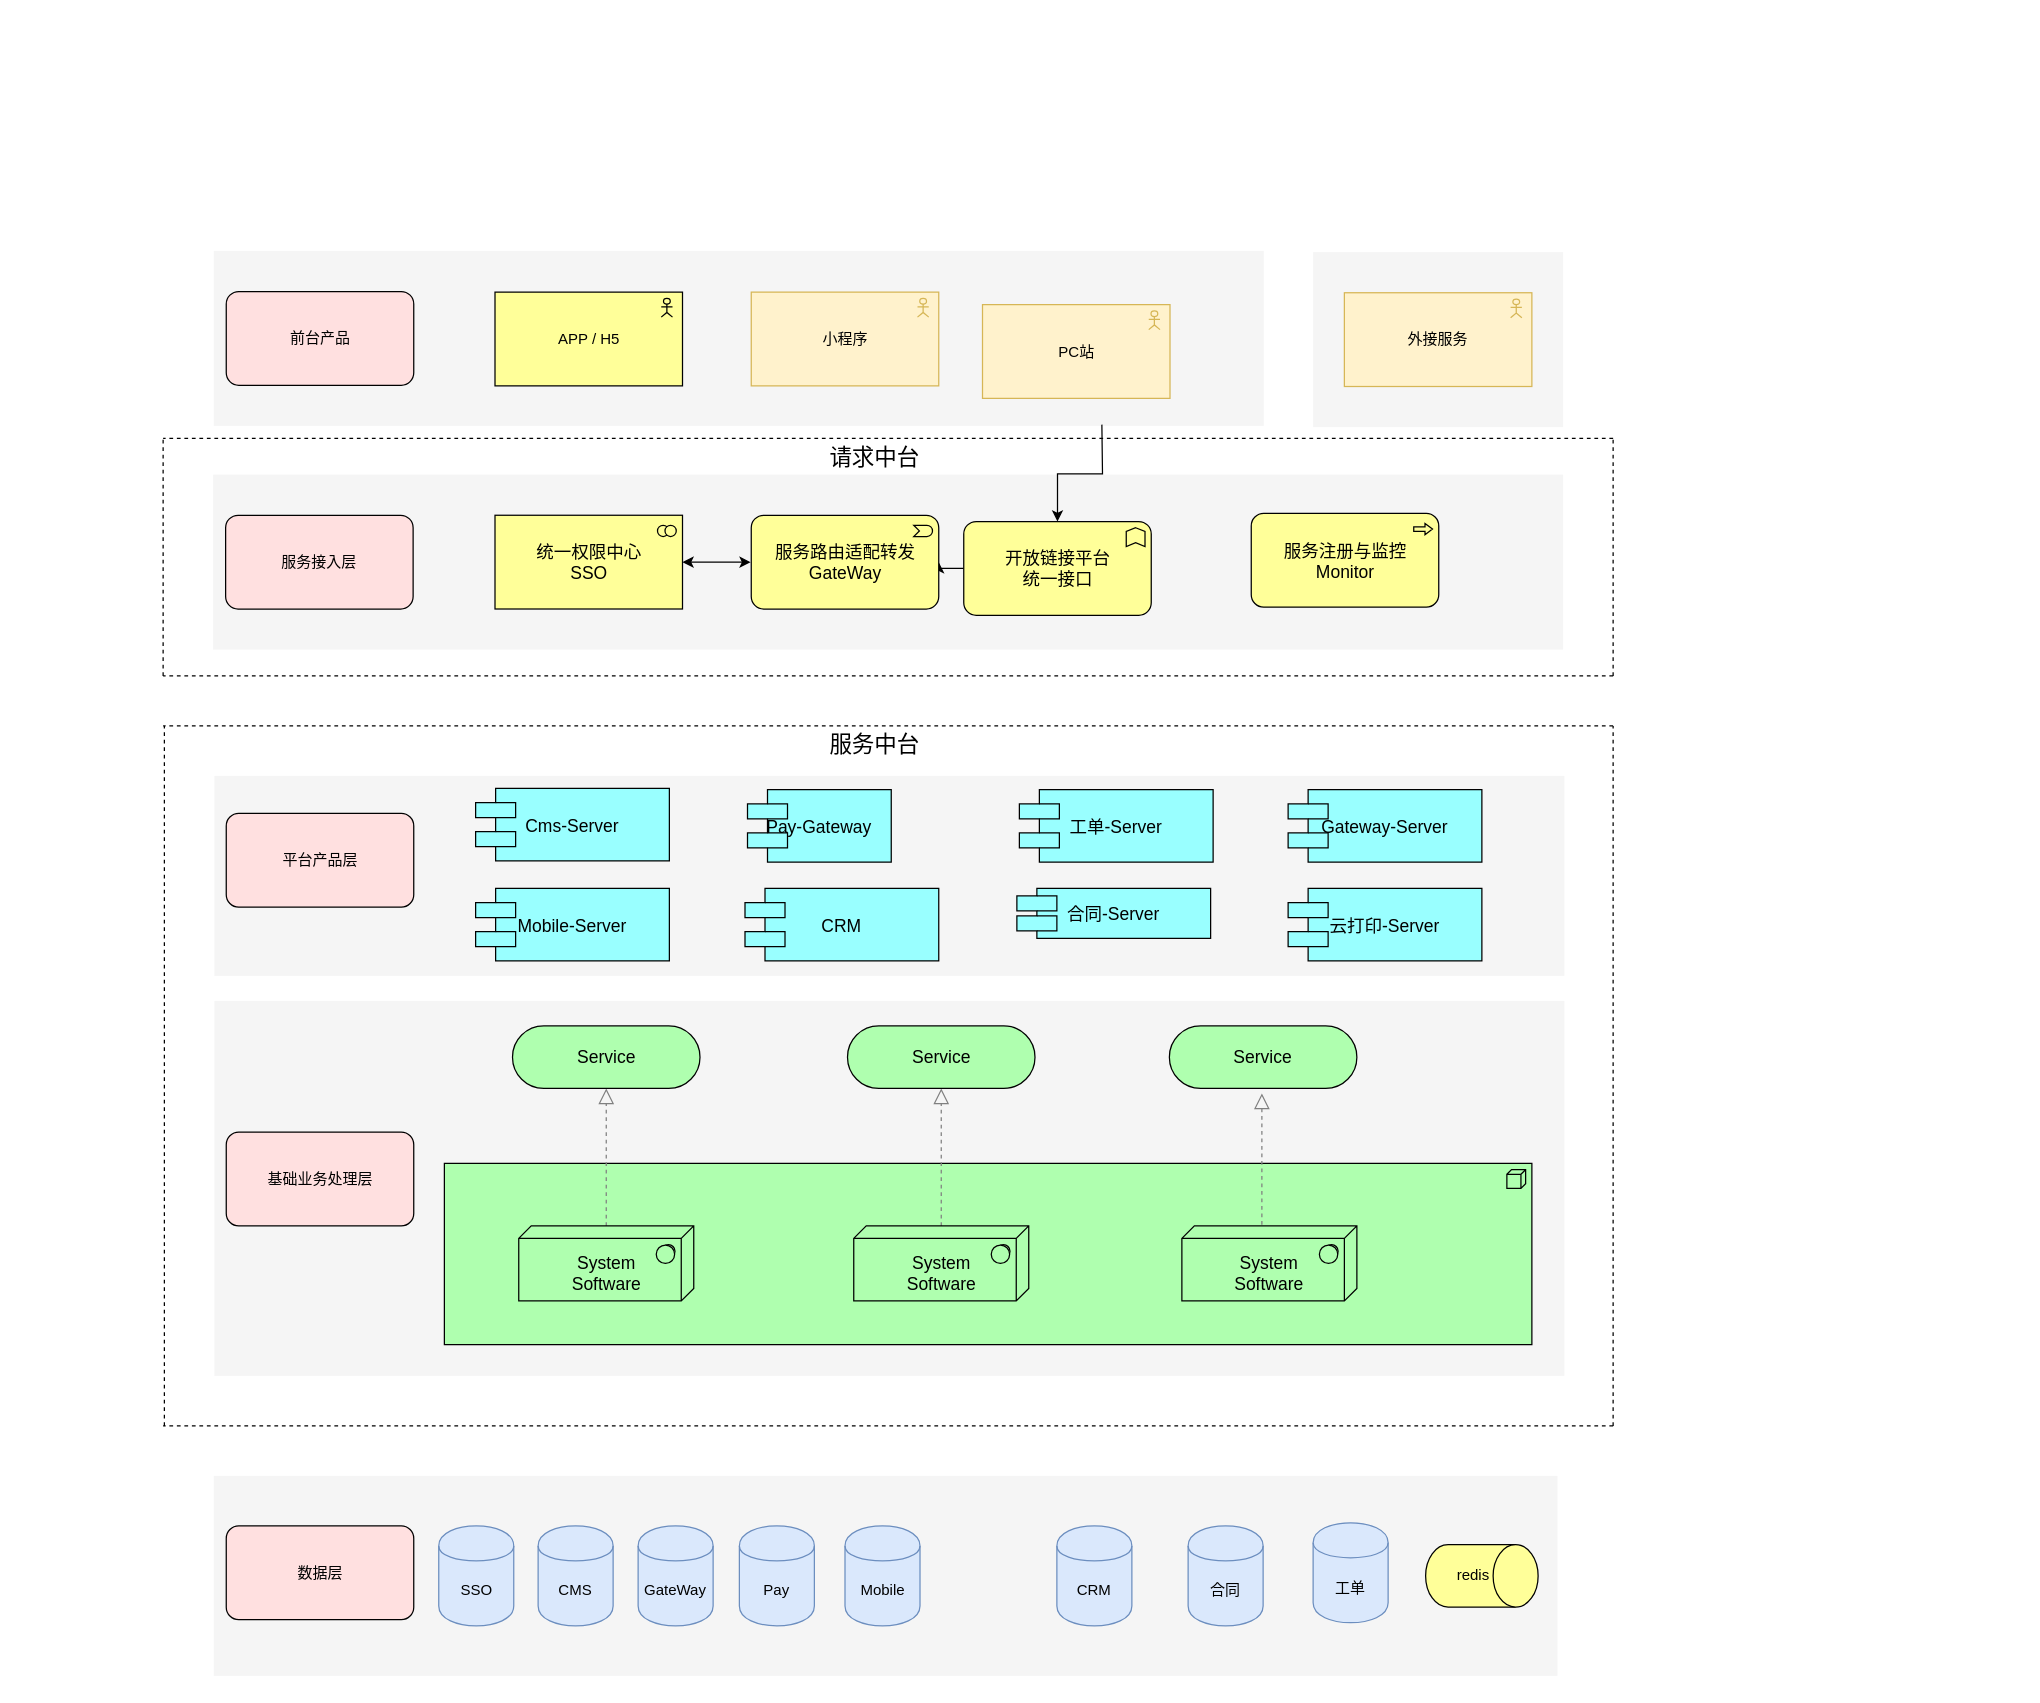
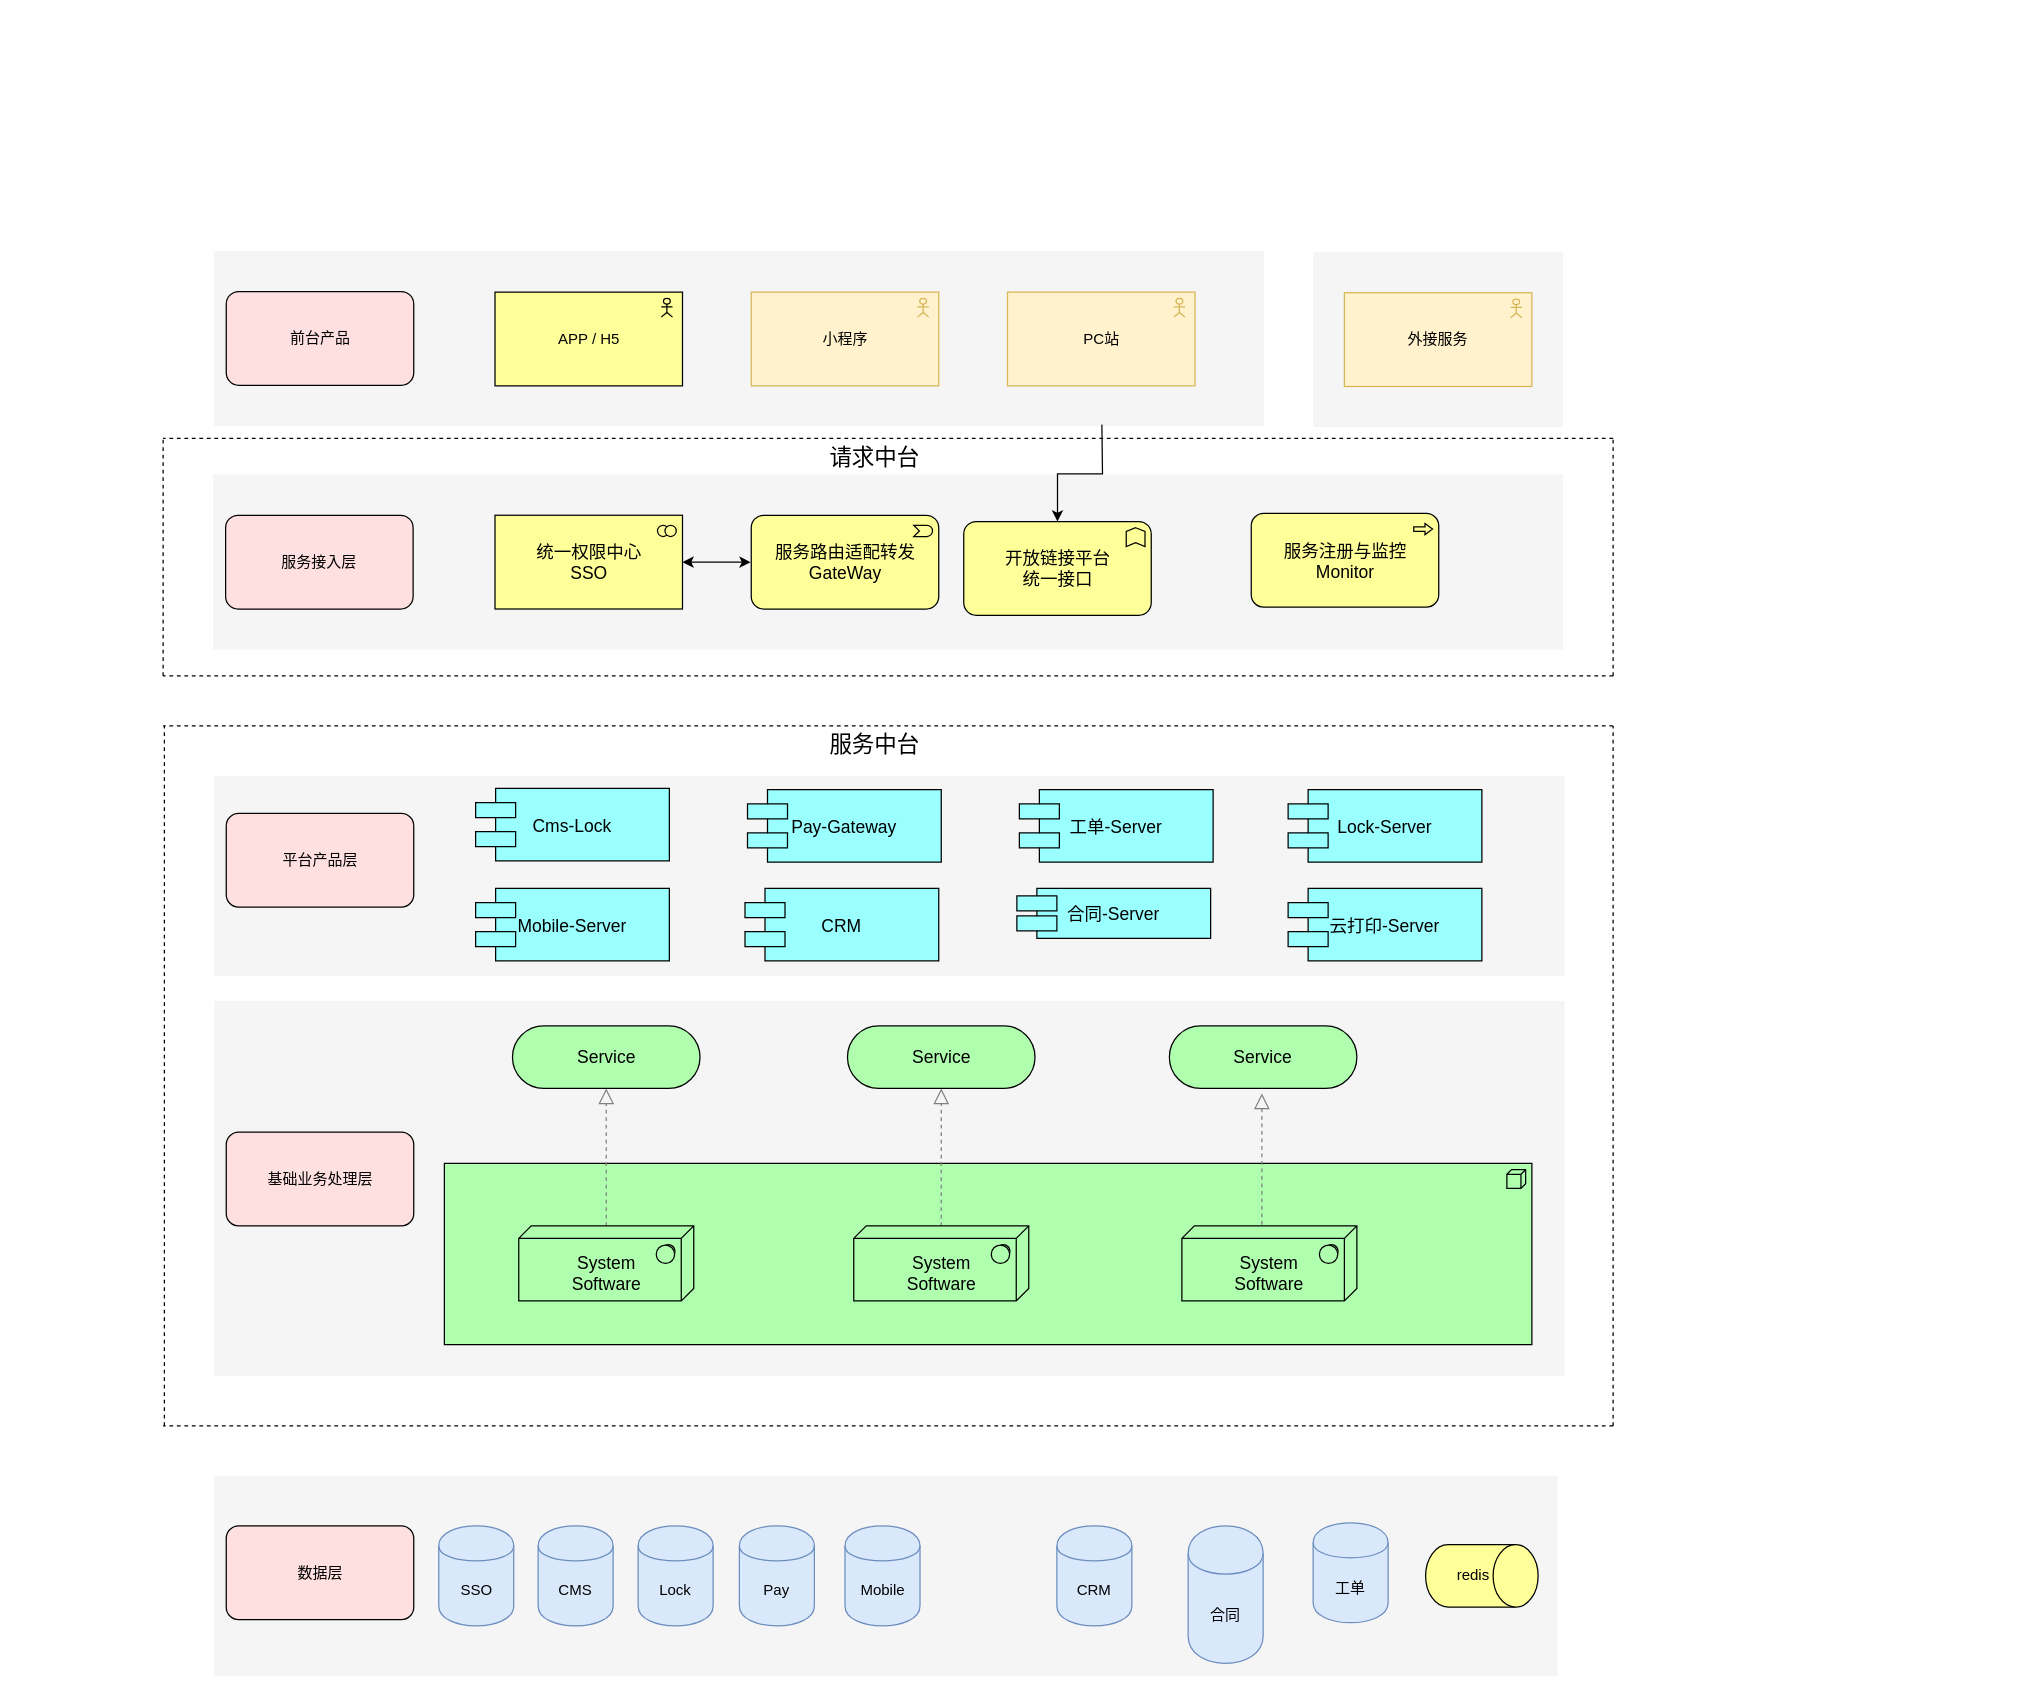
node "PC站": moved (1076, 351) -> (1101, 339)
edge "开放链接平台 统一接口" -> "服务路由适配转发 GateWay": removed
node "Cms-Server": label "Cms-Server" -> "Cms-Lock"
node "Pay-Gateway": size 144x73 -> 194x73
node "Gateway-Server": label "Gateway-Server" -> "Lock-Server"
node "合同": size 75x100 -> 75x138
node "GateWay": label "GateWay" -> "Lock"
